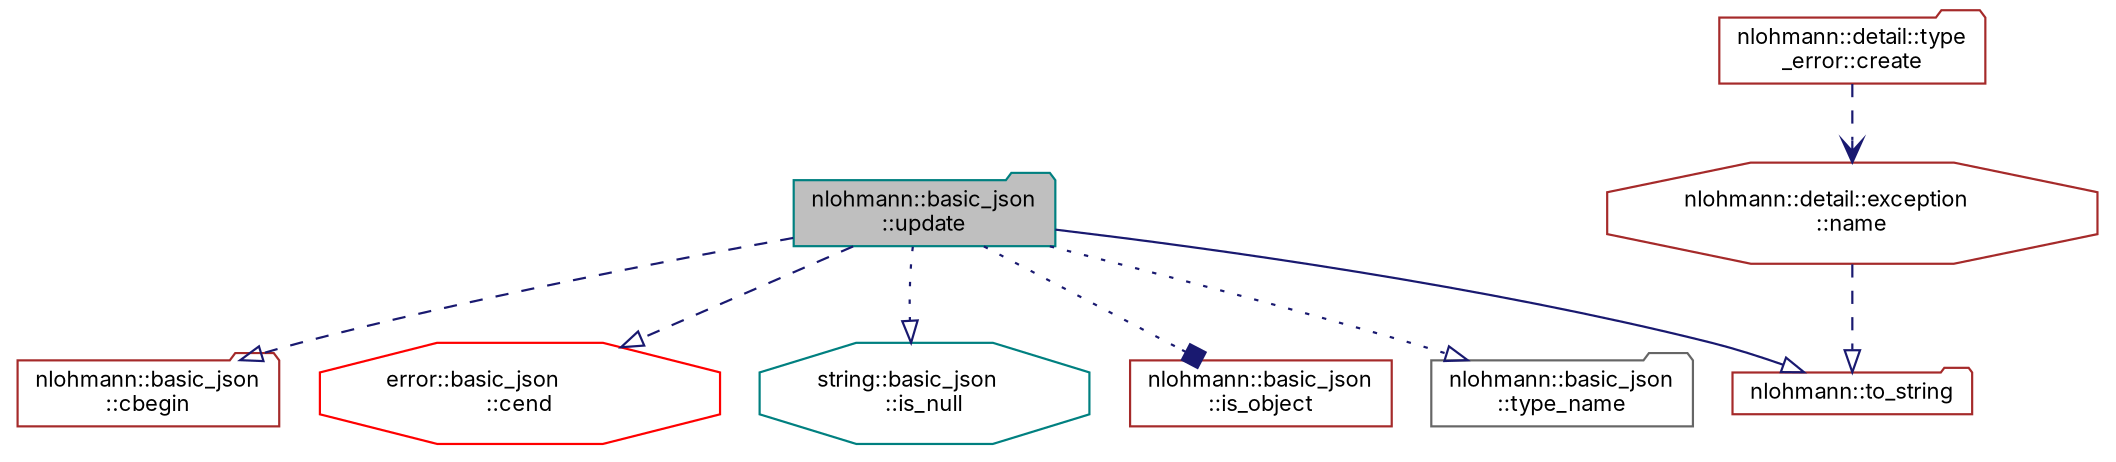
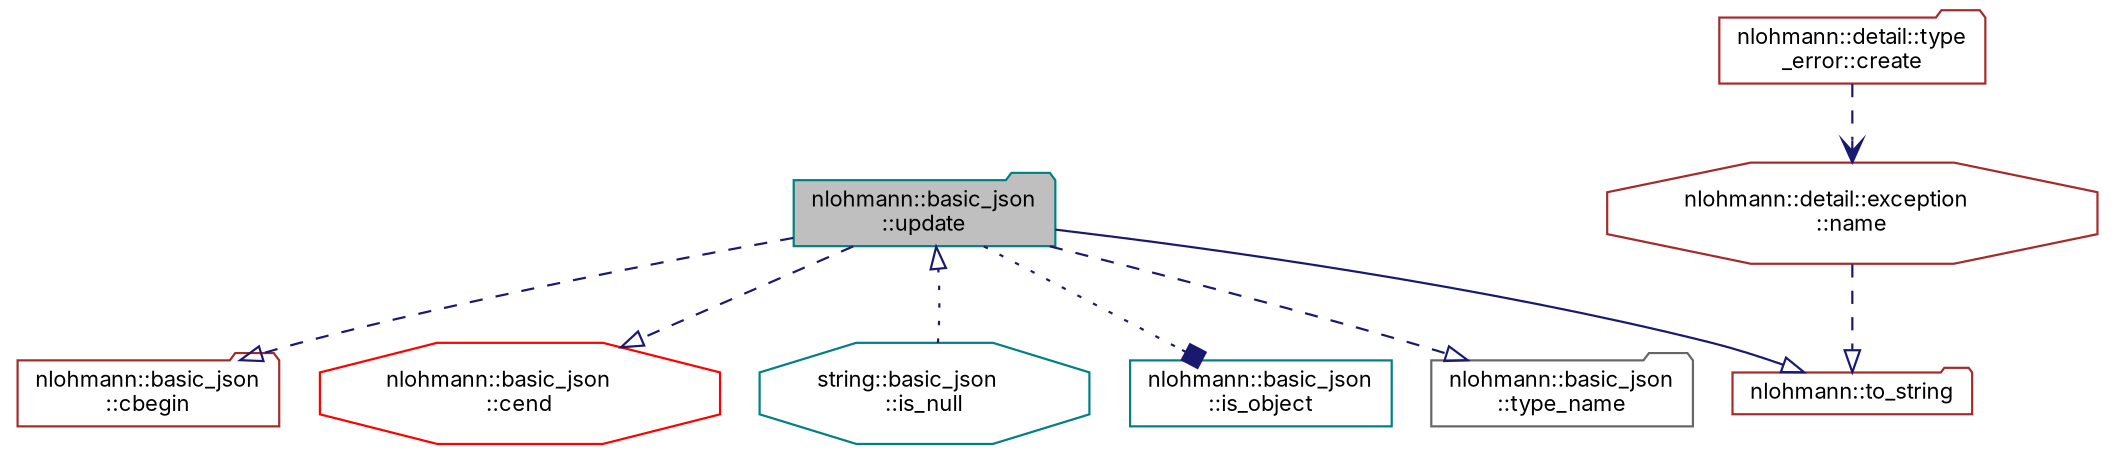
edge "nlohmann::basic_json ::update" -> "string::basic_json ::is_null": reversed
edge "nlohmann::basic_json ::update" -> "nlohmann::basic_json ::type_name": style dotted -> dashed
node "error::basic_json ::cend": label "error::basic_json ::cend" -> "nlohmann::basic_json ::cend"
node "nlohmann::basic_json ::is_object": color brown -> teal
